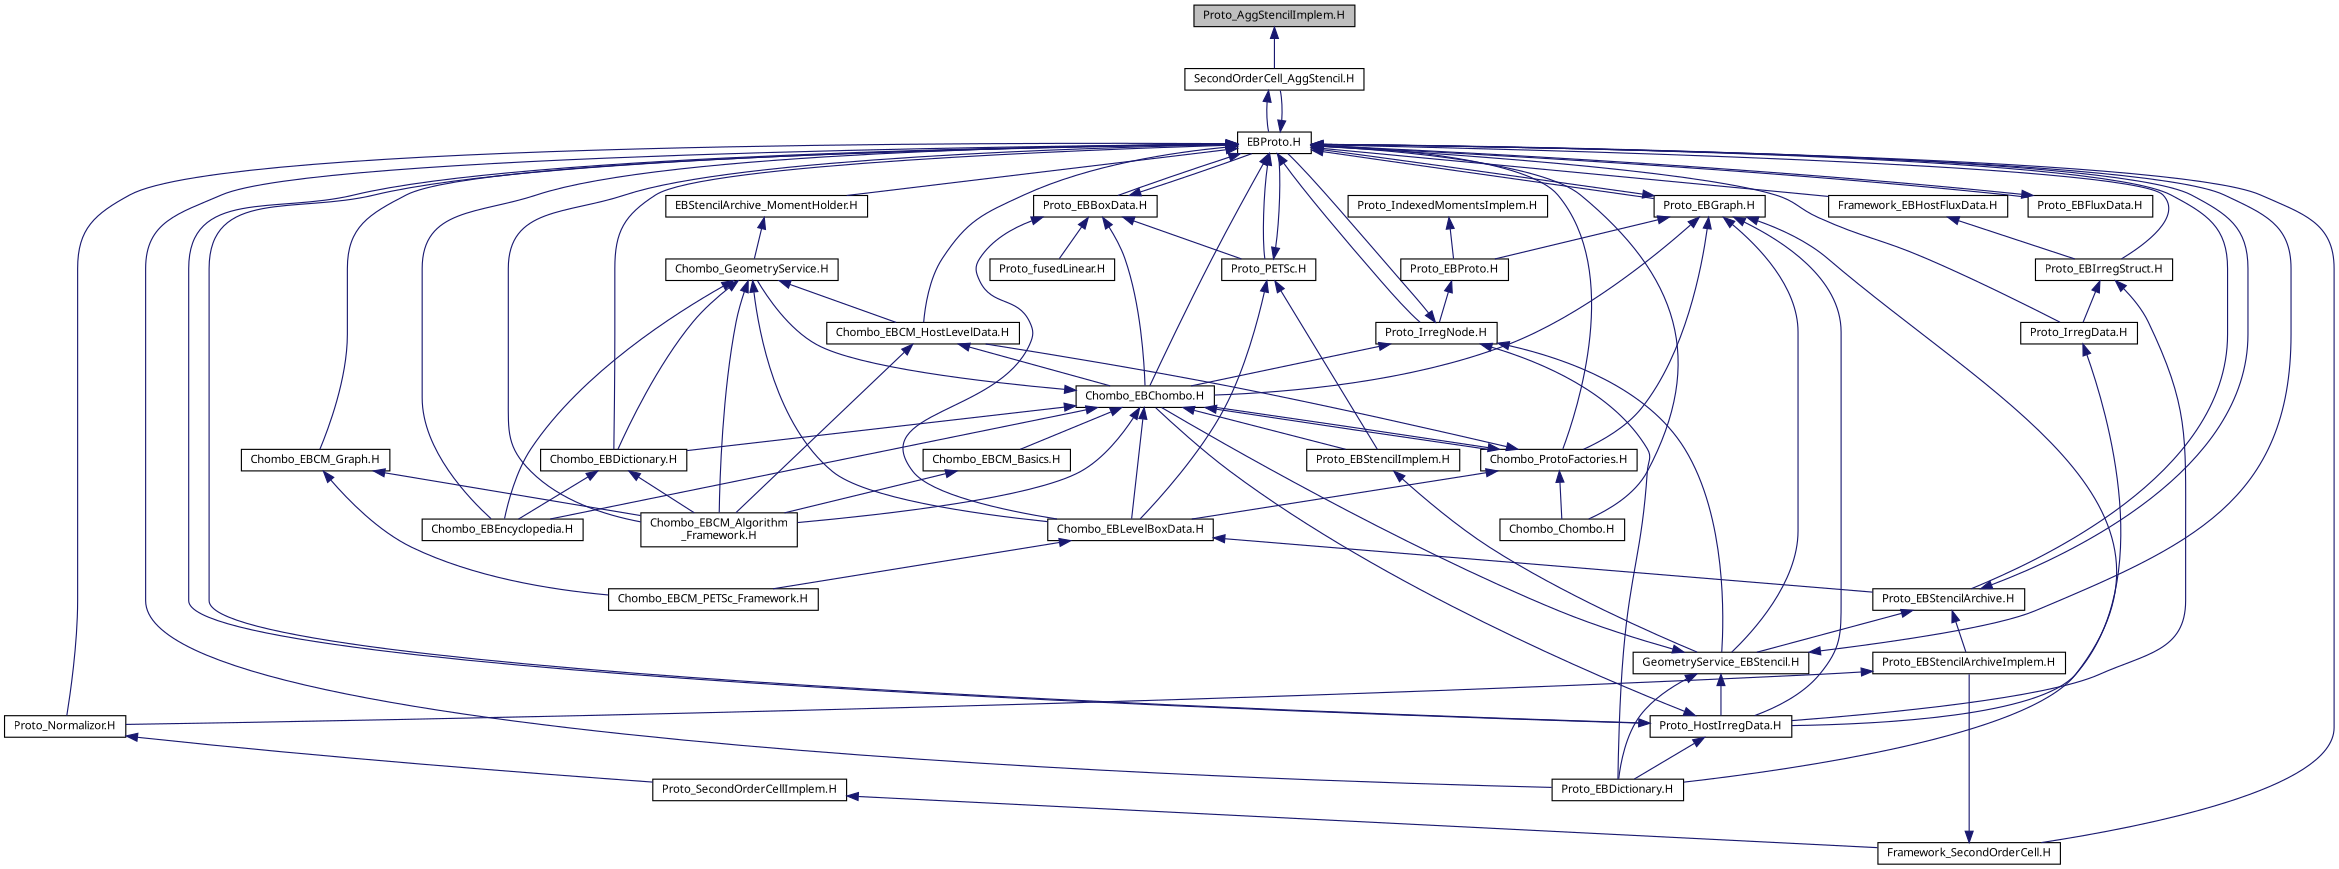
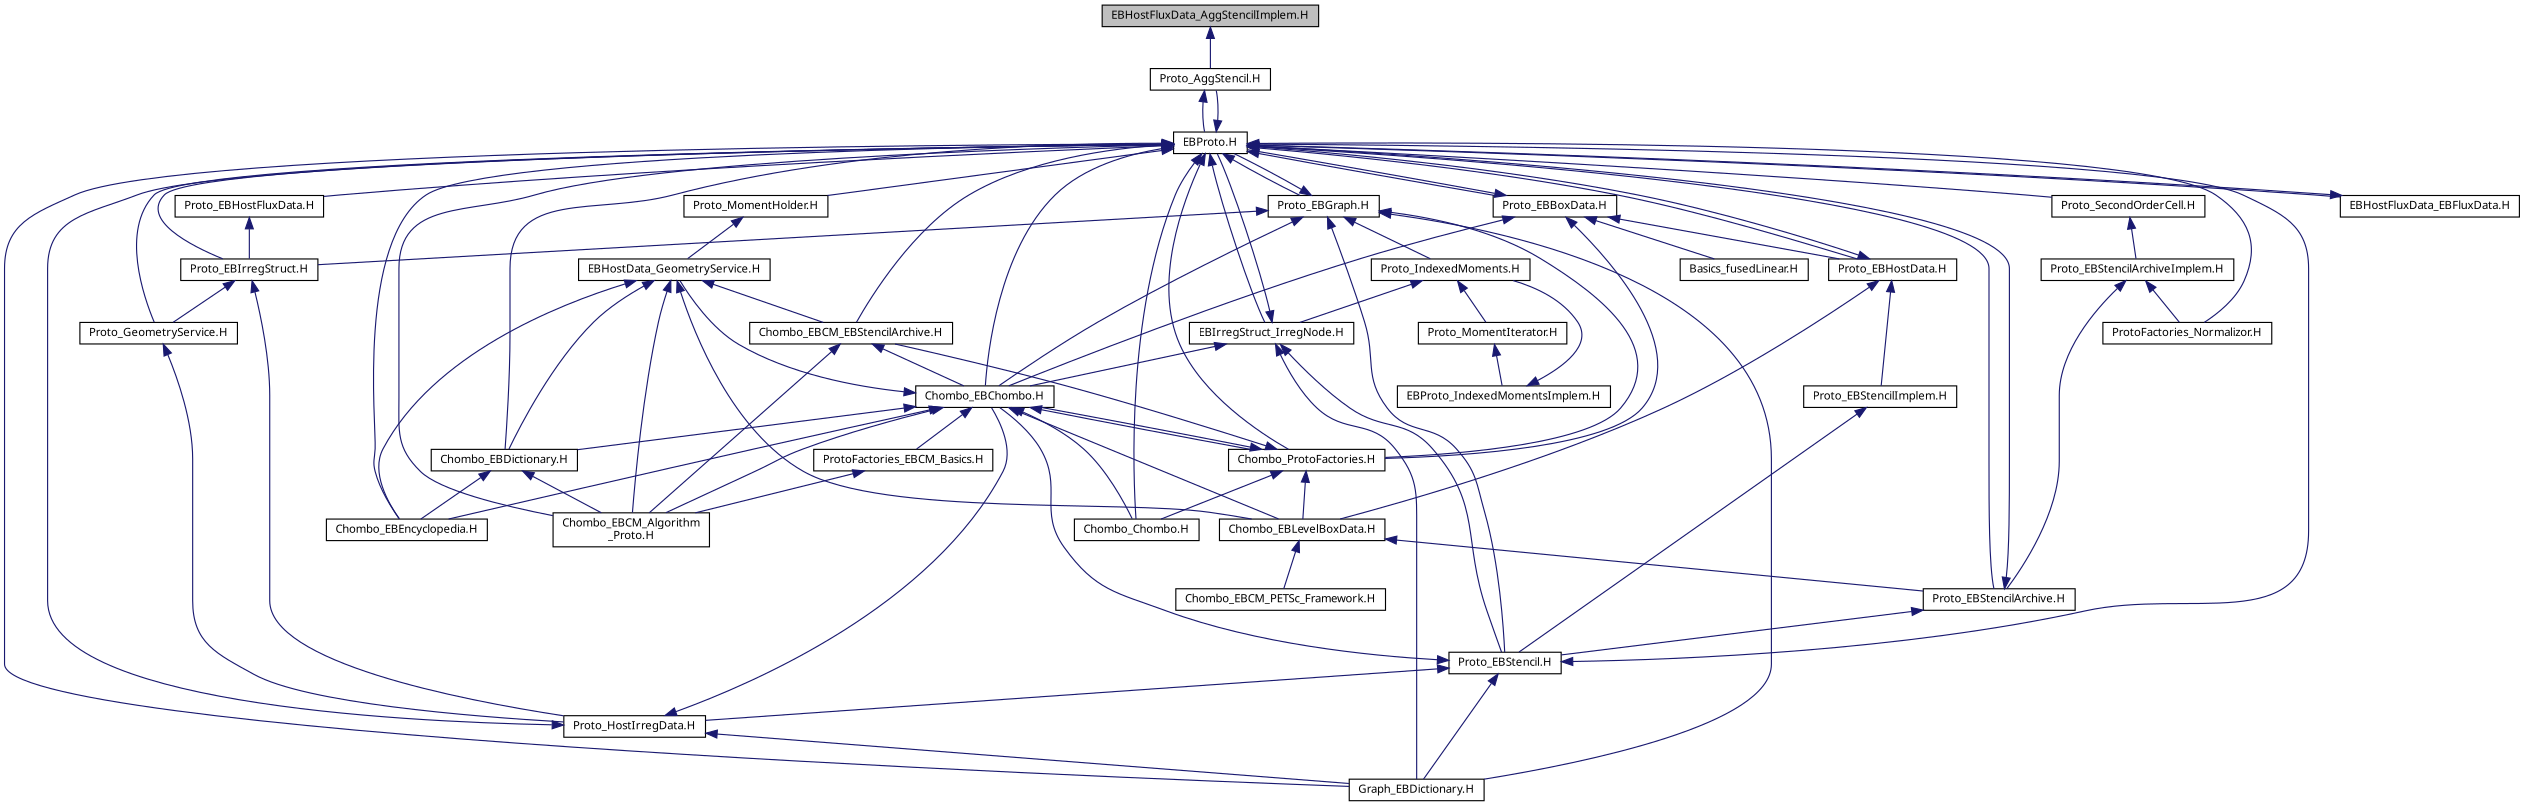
node "Proto_AggStencilImplem.H": label "Proto_AggStencilImplem.H" -> "EBHostFluxData_AggStencilImplem.H"
node "SecondOrderCell_AggStencil.H": label "SecondOrderCell_AggStencil.H" -> "Proto_AggStencil.H"
node "EBStencilArchive_MomentHolder.H": label "EBStencilArchive_MomentHolder.H" -> "Proto_MomentHolder.H"
node "Proto_IndexedMomentsImplem.H": label "Proto_IndexedMomentsImplem.H" -> "EBProto_IndexedMomentsImplem.H"
node "Framework_EBHostFluxData.H": label "Framework_EBHostFluxData.H" -> "Proto_EBHostFluxData.H"
node "Proto_EBFluxData.H": label "Proto_EBFluxData.H" -> "EBHostFluxData_EBFluxData.H"
node "Chombo_GeometryService.H": label "Chombo_GeometryService.H" -> "EBHostData_GeometryService.H"
node "Proto_fusedLinear.H": label "Proto_fusedLinear.H" -> "Basics_fusedLinear.H"
node "Proto_PETSc.H": label "Proto_PETSc.H" -> "Proto_EBHostData.H"
node "Proto_EBProto.H": label "Proto_EBProto.H" -> "Proto_IndexedMoments.H"
node "Chombo_EBCM_HostLevelData.H": label "Chombo_EBCM_HostLevelData.H" -> "Chombo_EBCM_EBStencilArchive.H"
node "Proto_IrregNode.H": label "Proto_IrregNode.H" -> "EBIrregStruct_IrregNode.H"
node "Proto_MomentIterator.H": added
node "Proto_IrregData.H": label "Proto_IrregData.H" -> "Proto_GeometryService.H"
edge "Chombo_EBLevelBoxData.H" -> "Proto_EBBoxData.H": now "Chombo_ProtoFactories.H" -> "Proto_EBBoxData.H"
edge "Proto_EBStencilImplem.H" -> "Chombo_EBChombo.H": now "Chombo_Chombo.H" -> "Chombo_EBChombo.H"
node "Chombo_EBCM_Graph.H": removed
node "Chombo_EBCM_Basics.H": label "Chombo_EBCM_Basics.H" -> "ProtoFactories_EBCM_Basics.H"
edge "Proto_HostIrregData.H" -> "Proto_EBGraph.H": now "Proto_EBIrregStruct.H" -> "Proto_EBGraph.H"
node "Chombo_EBCM_Algorithm _Framework.H": label "Chombo_EBCM_Algorithm _Framework.H" -> "Chombo_EBCM_Algorithm _Proto.H"
edge "Proto_HostIrregData.H" -> "EBProto.H": removed
edge "Proto_EBStencilArchiveImplem.H" -> "Proto_EBStencilArchive.H": reversed
node "GeometryService_EBStencil.H": label "GeometryService_EBStencil.H" -> "Proto_EBStencil.H"
node "Proto_Normalizor.H": label "Proto_Normalizor.H" -> "ProtoFactories_Normalizor.H"
node "Proto_SecondOrderCellImplem.H": removed
node "Proto_EBDictionary.H": label "Proto_EBDictionary.H" -> "Graph_EBDictionary.H"
node "Framework_SecondOrderCell.H": label "Framework_SecondOrderCell.H" -> "Proto_SecondOrderCell.H"
